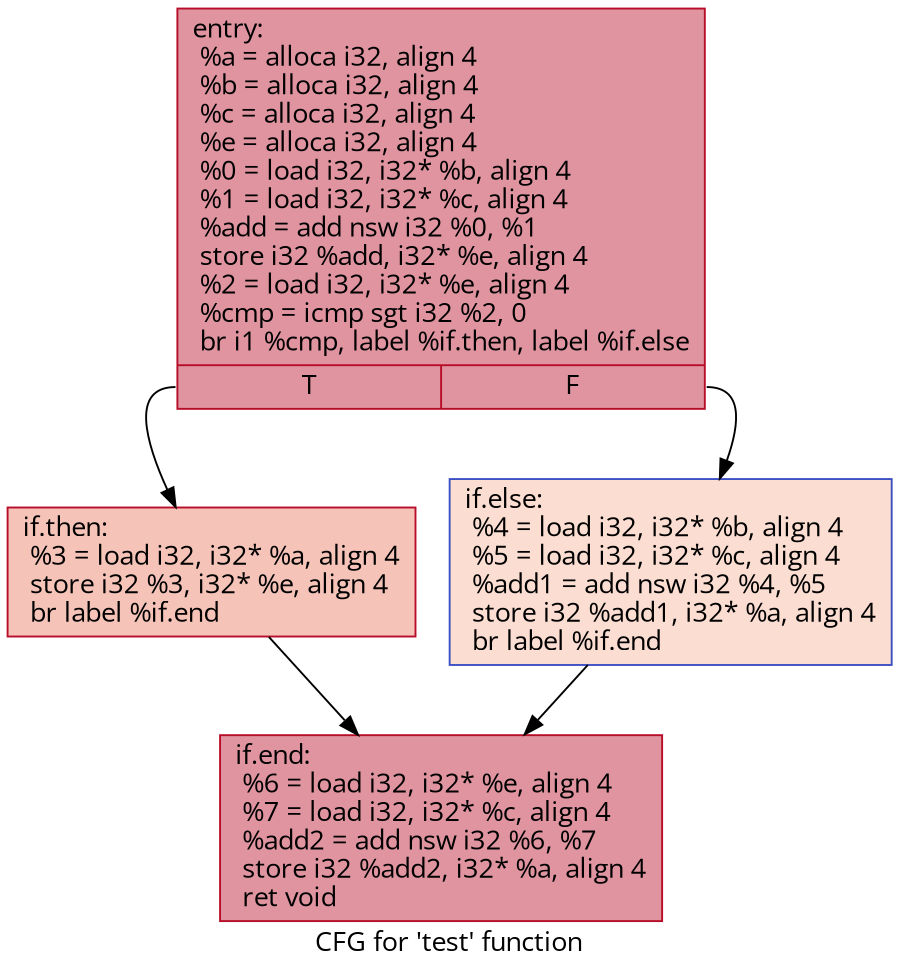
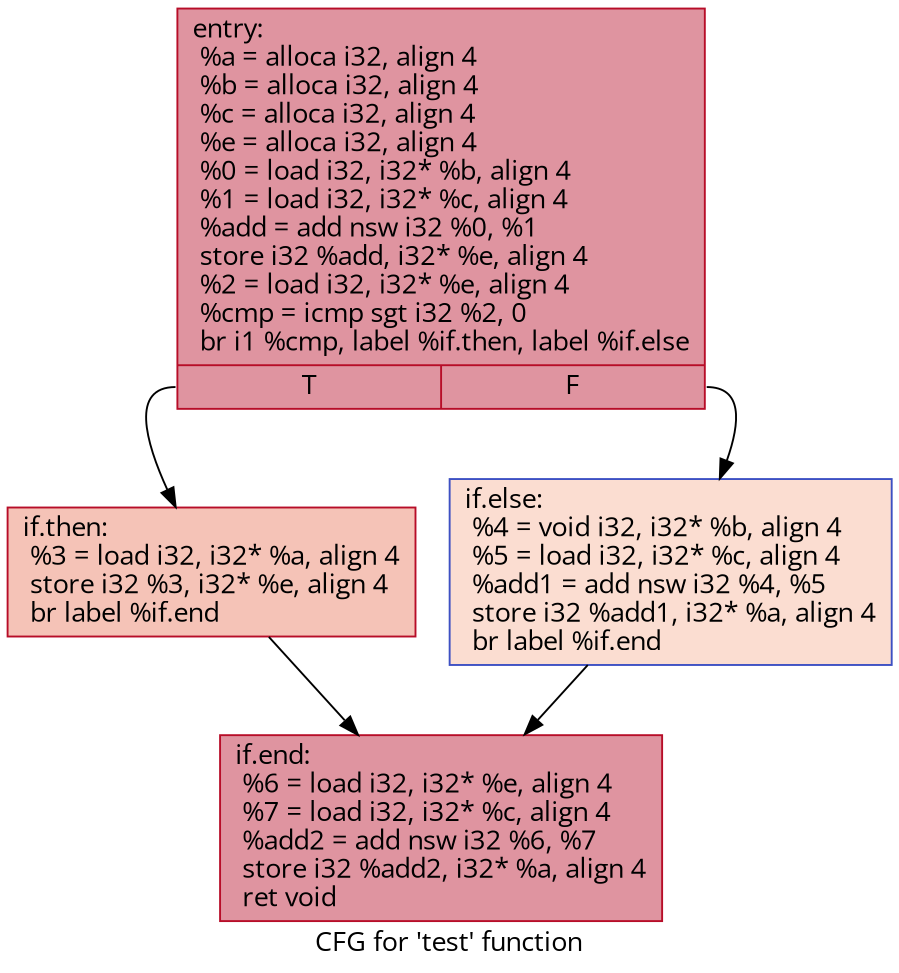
node "if.else:": text "%4 = load i32, i32* %b, align 4" -> "%4 = void i32, i32* %b, align 4"
